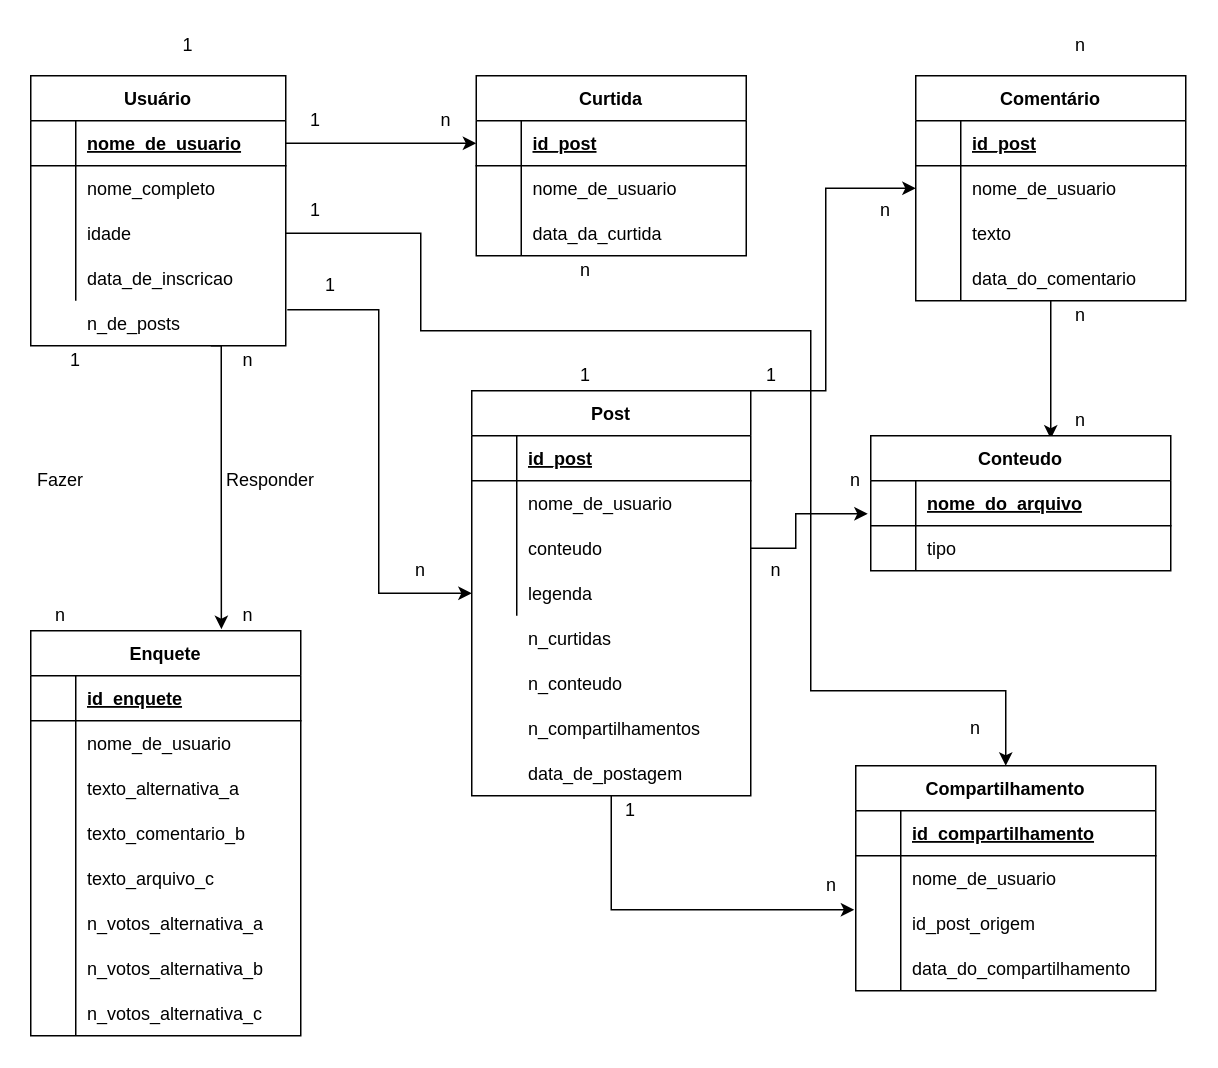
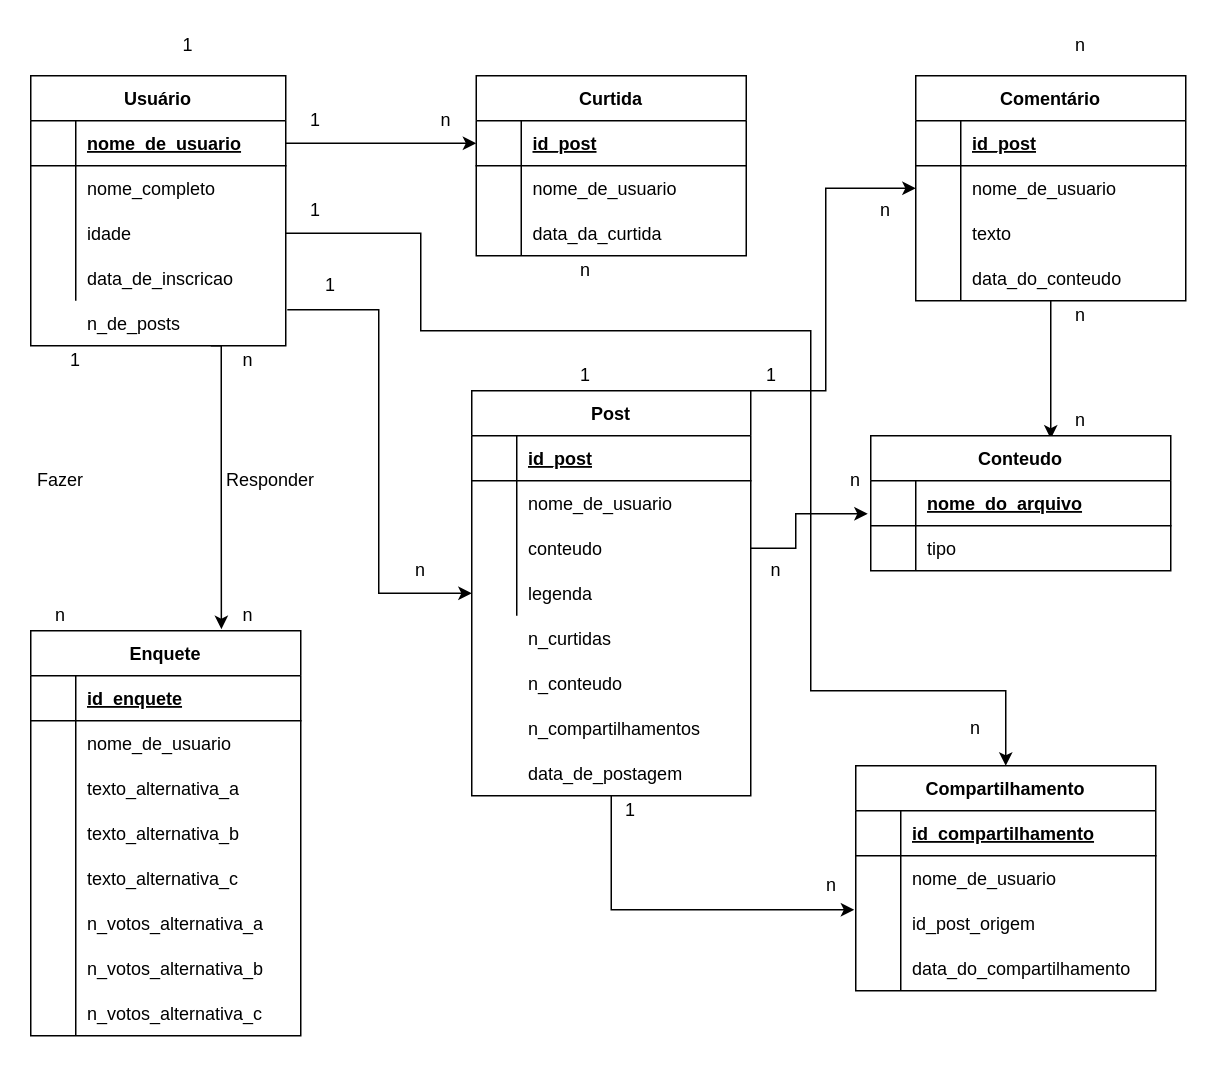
node "data_do_comentario": label "data_do_comentario" -> "data_do_conteudo"
node "texto_comentario_b": label "texto_comentario_b" -> "texto_alternativa_b"
node "texto_arquivo_c": label "texto_arquivo_c" -> "texto_alternativa_c"
